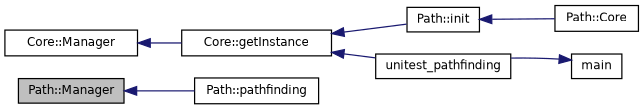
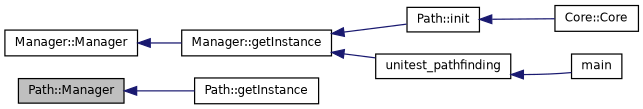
node "Path::Core": label "Path::Core" -> "Core::Core"
node "Core::Manager": label "Core::Manager" -> "Manager::Manager"
node "Core::getInstance": label "Core::getInstance" -> "Manager::getInstance"
edge "unitest_pathfinding" -> "main": reversed
node "Path::pathfinding": label "Path::pathfinding" -> "Path::getInstance"
